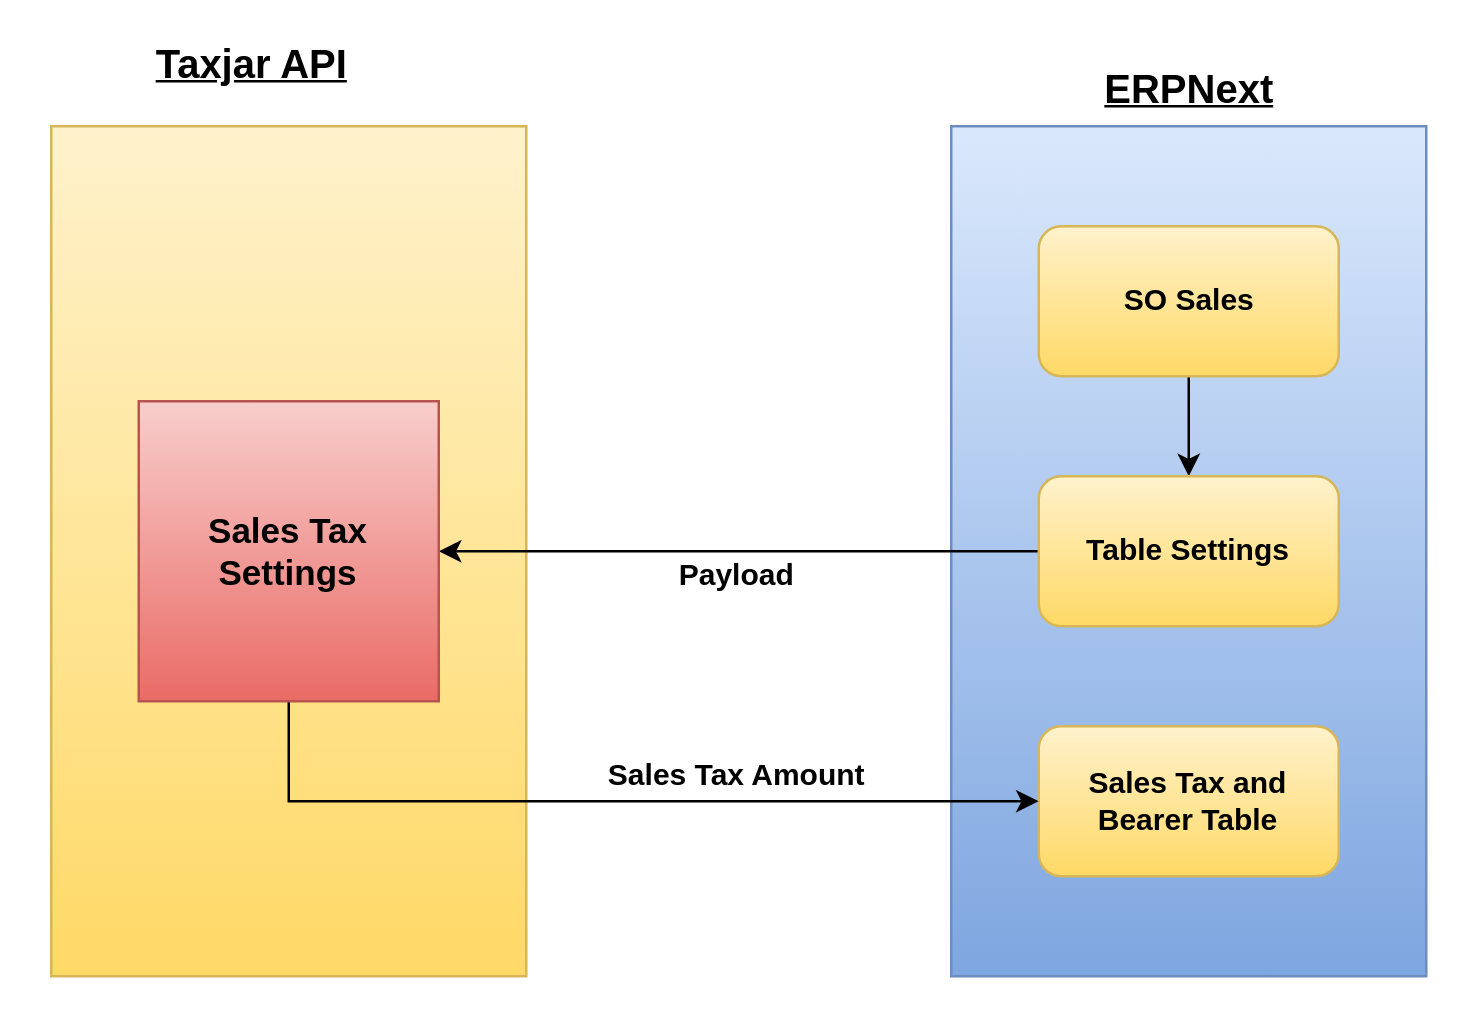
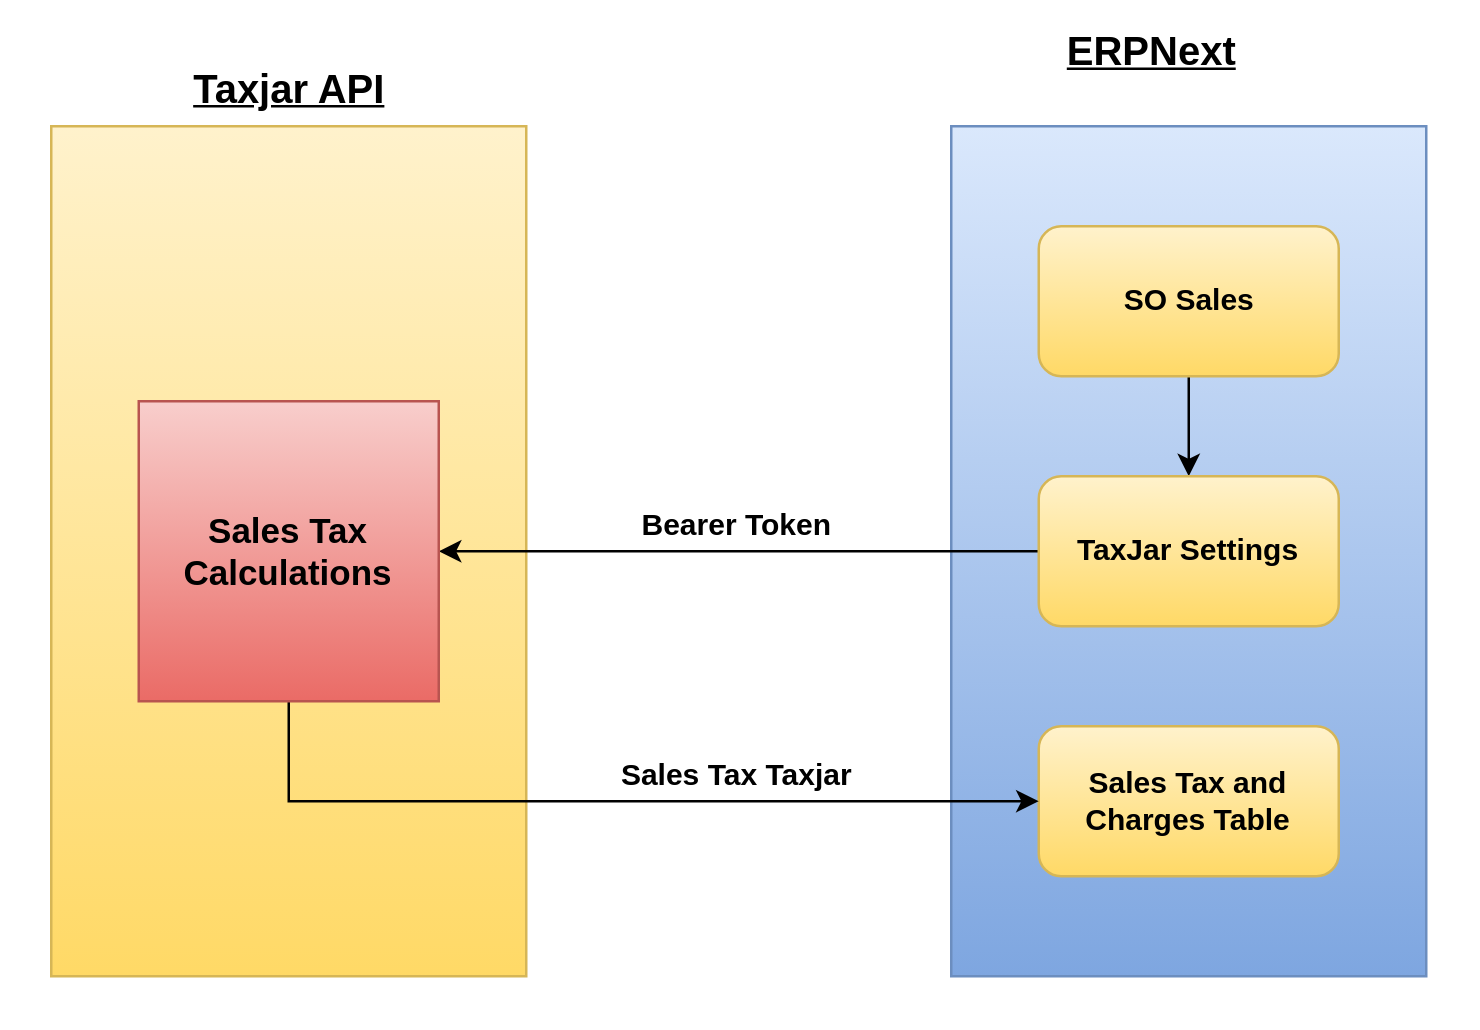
node "Taxjar API": moved (251, 64) -> (289, 89)
node "ERPNext": moved (1189, 89) -> (1151, 51)
node "Bearer Token": added
node "Sales Tax Settings": label "Sales Tax Settings" -> "Sales Tax Calculations"
node "Table Settings": label "Table Settings" -> "TaxJar Settings"
node "Payload": removed
node "Sales Tax Amount": label "Sales Tax Amount" -> "Sales Tax Taxjar"
node "Sales Tax and Bearer Table": label "Sales Tax and Bearer Table" -> "Sales Tax and Charges Table"
